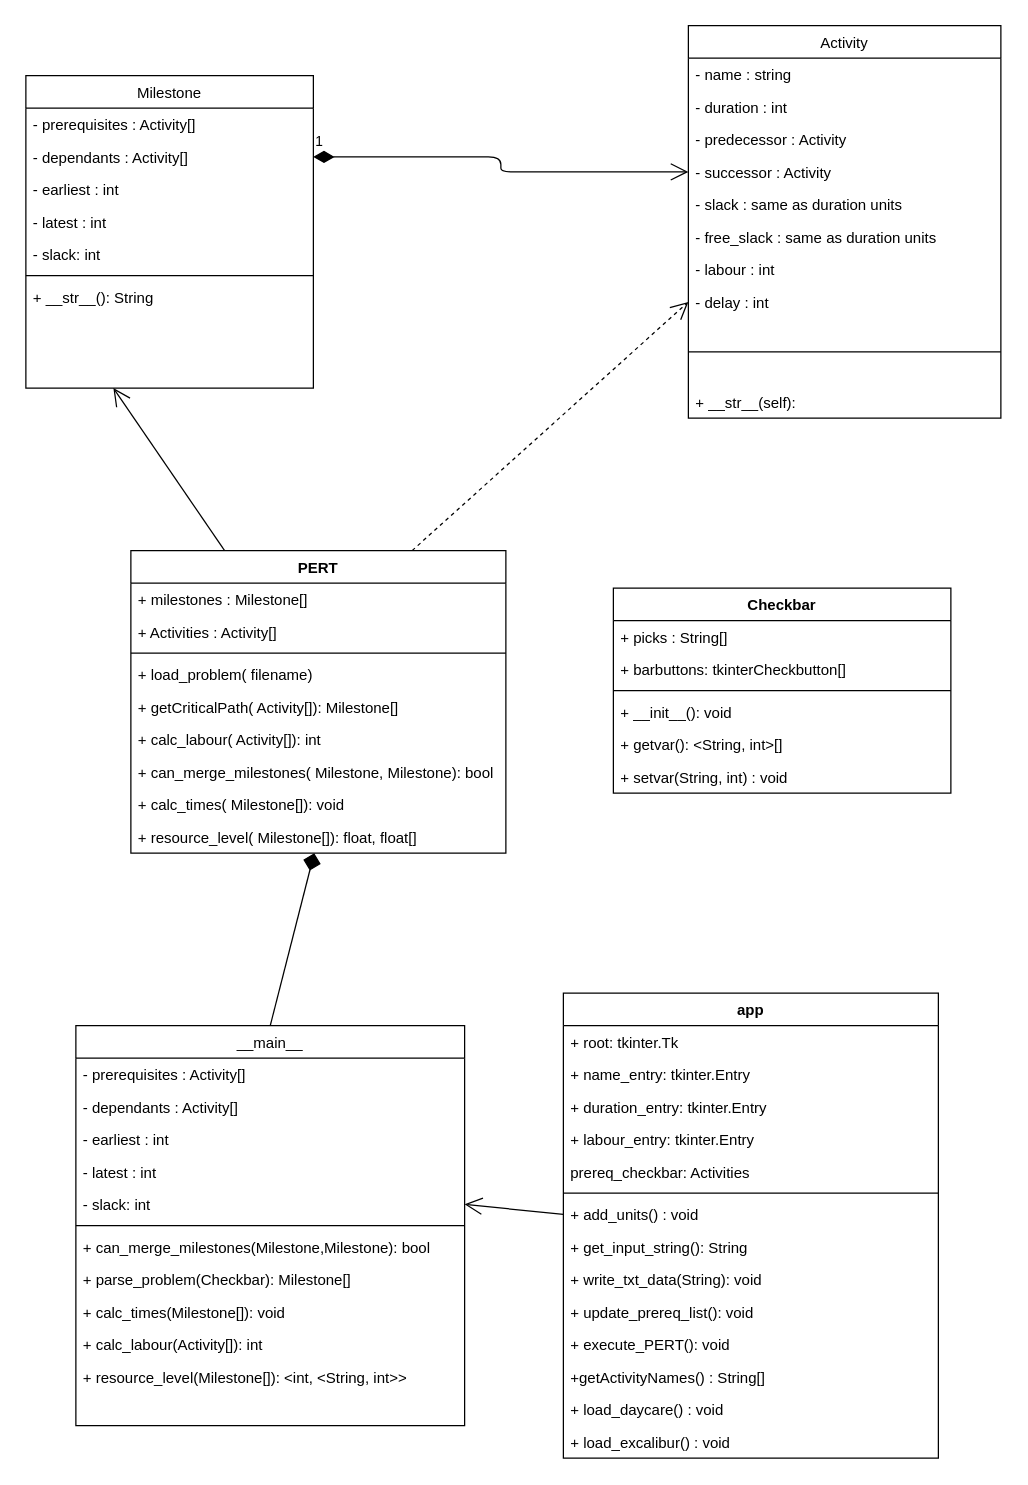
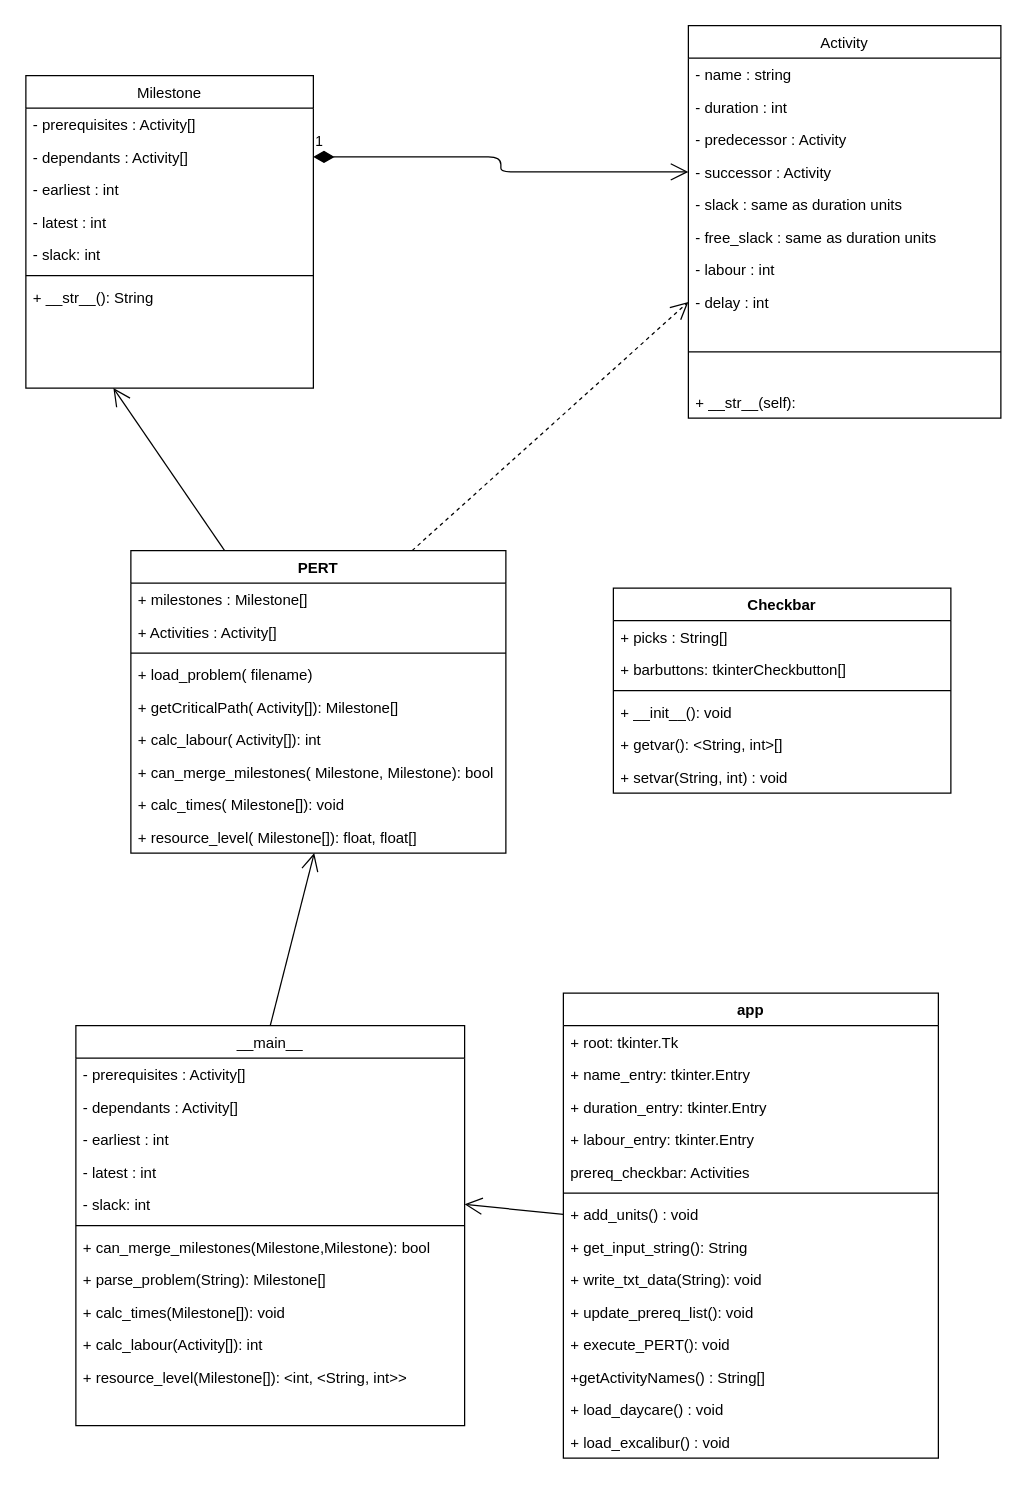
edge "__main__" -> "+ resource_level( Milestone[]): float, float[]": arrowhead diamond -> open
node "+ parse_problem(Checkbar): Milestone[]": label "+ parse_problem(Checkbar): Milestone[]" -> "+ parse_problem(String): Milestone[]"
